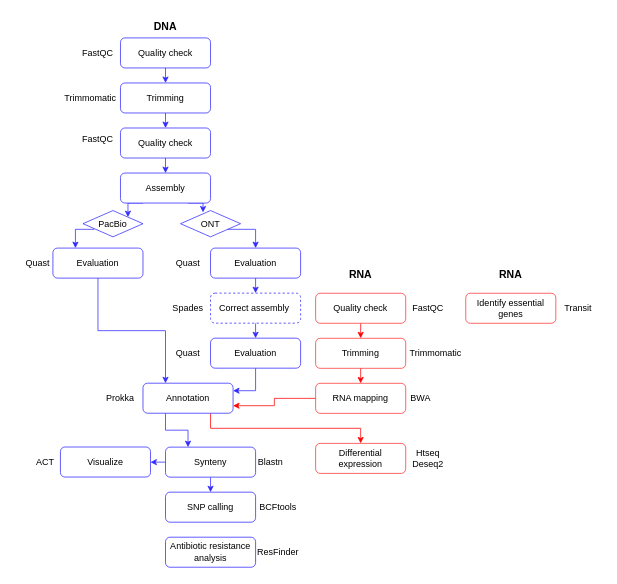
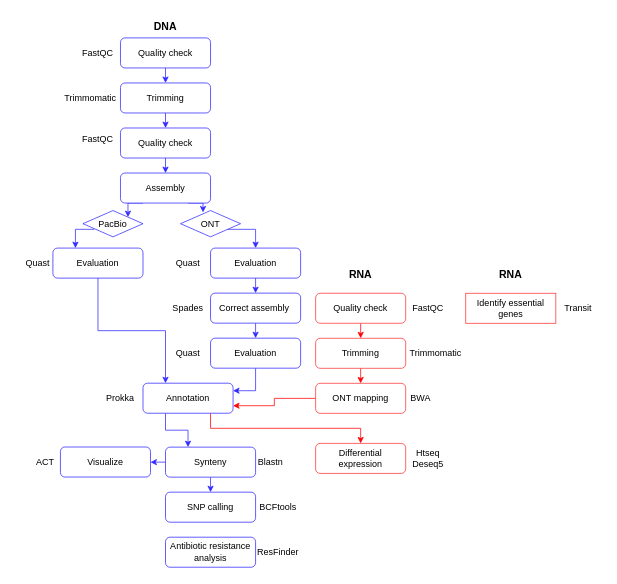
node "Correct assembly": style dashed -> solid
node "Identify essential genes": shape rounded rectangle -> rectangle
node "RNA mapping": label "RNA mapping" -> "ONT mapping"
node "Htseq Deseq2": label "Htseq Deseq2" -> "Htseq Deseq5"
